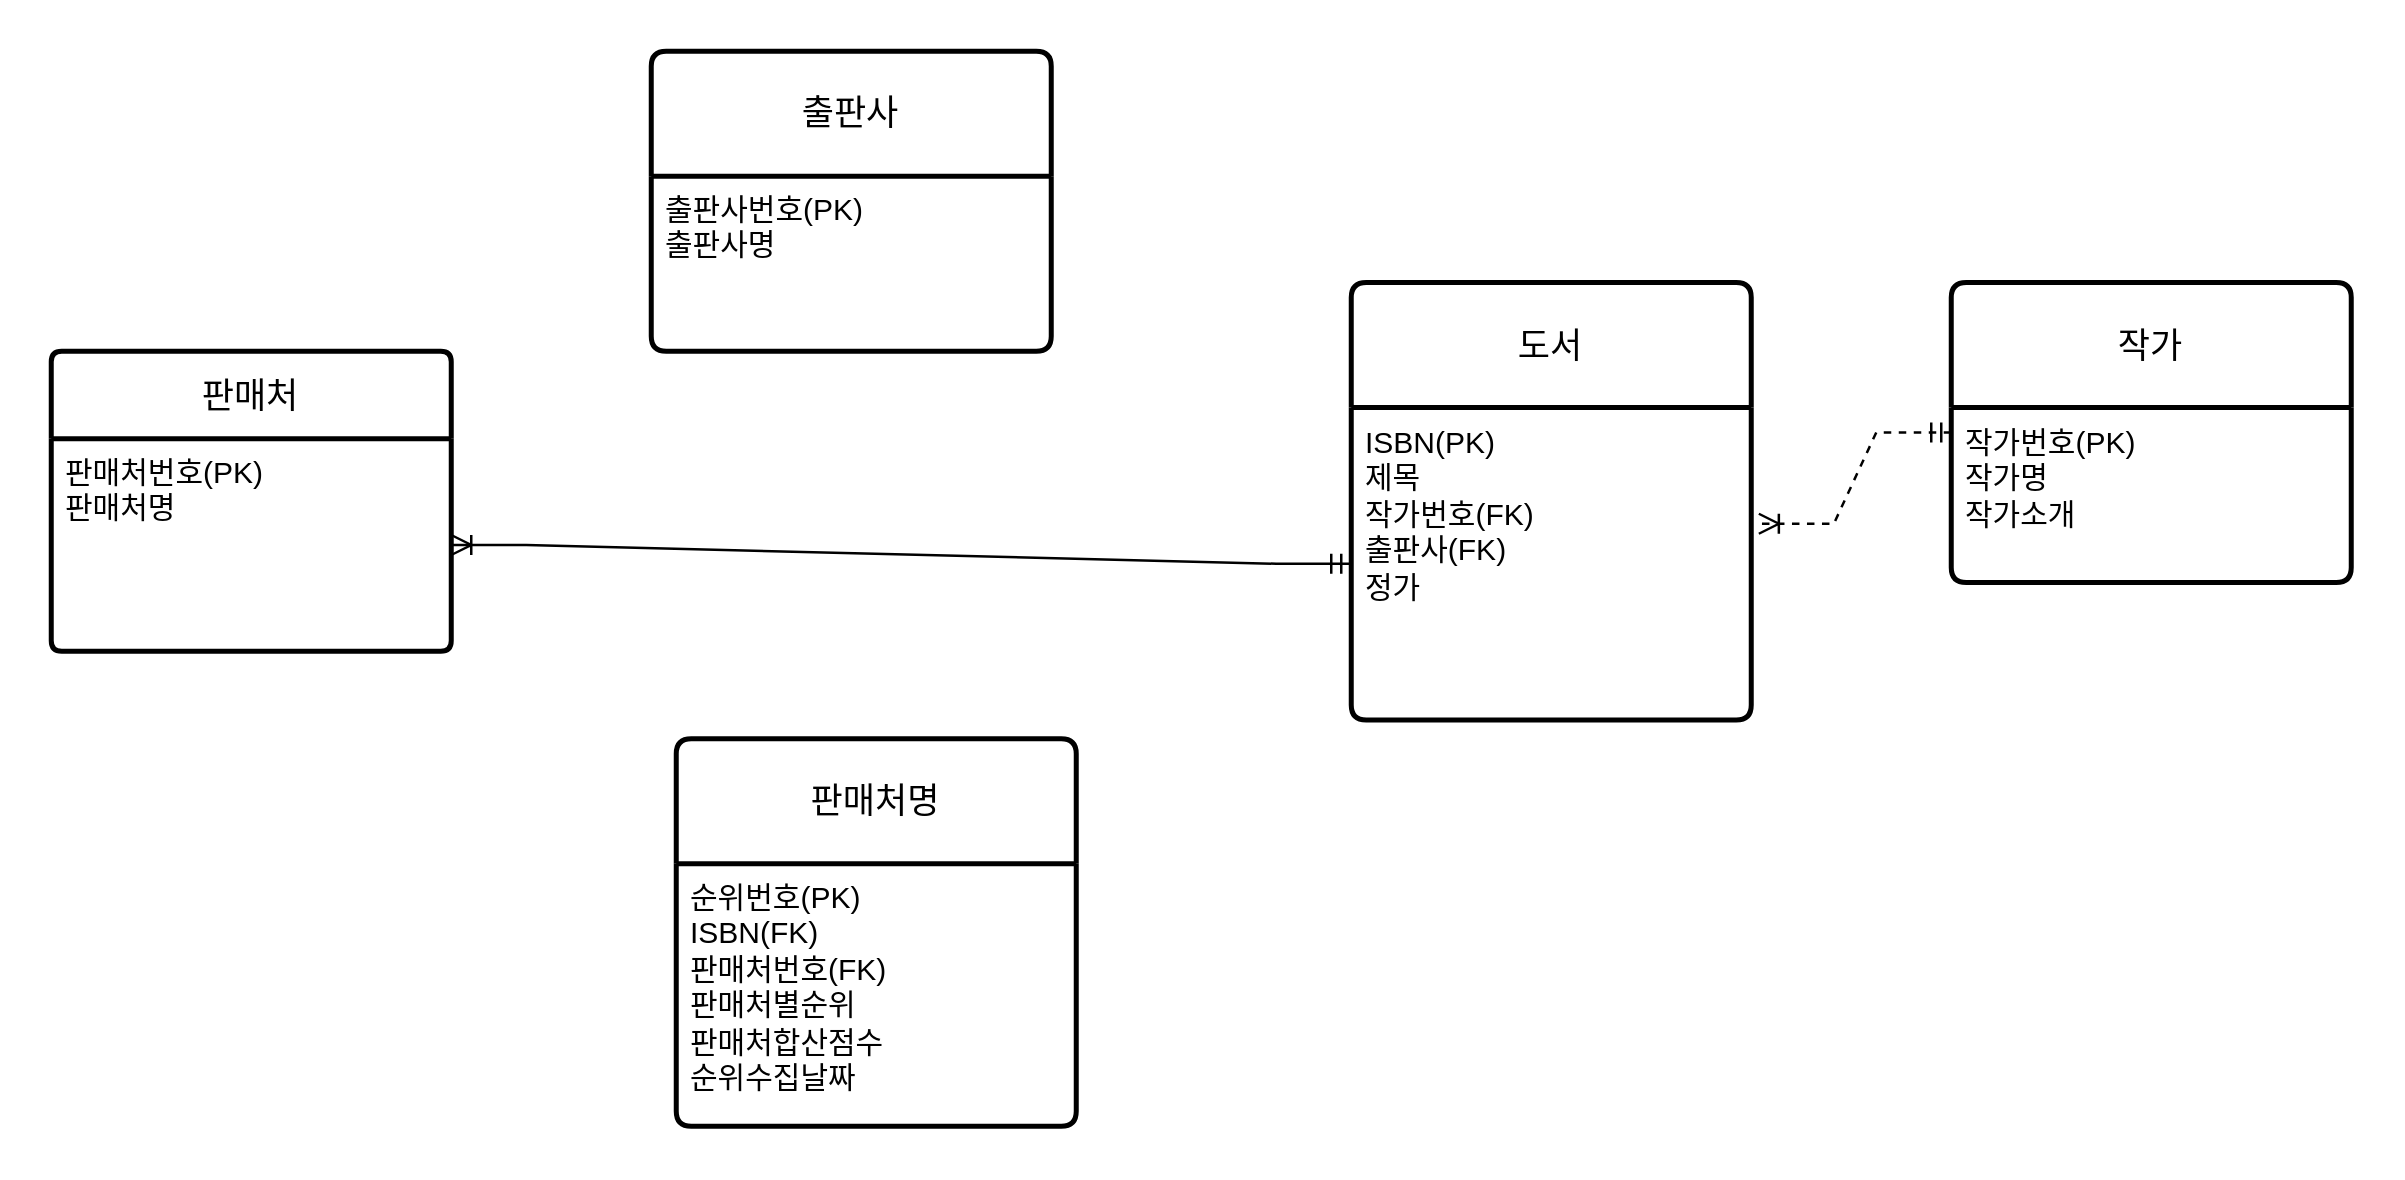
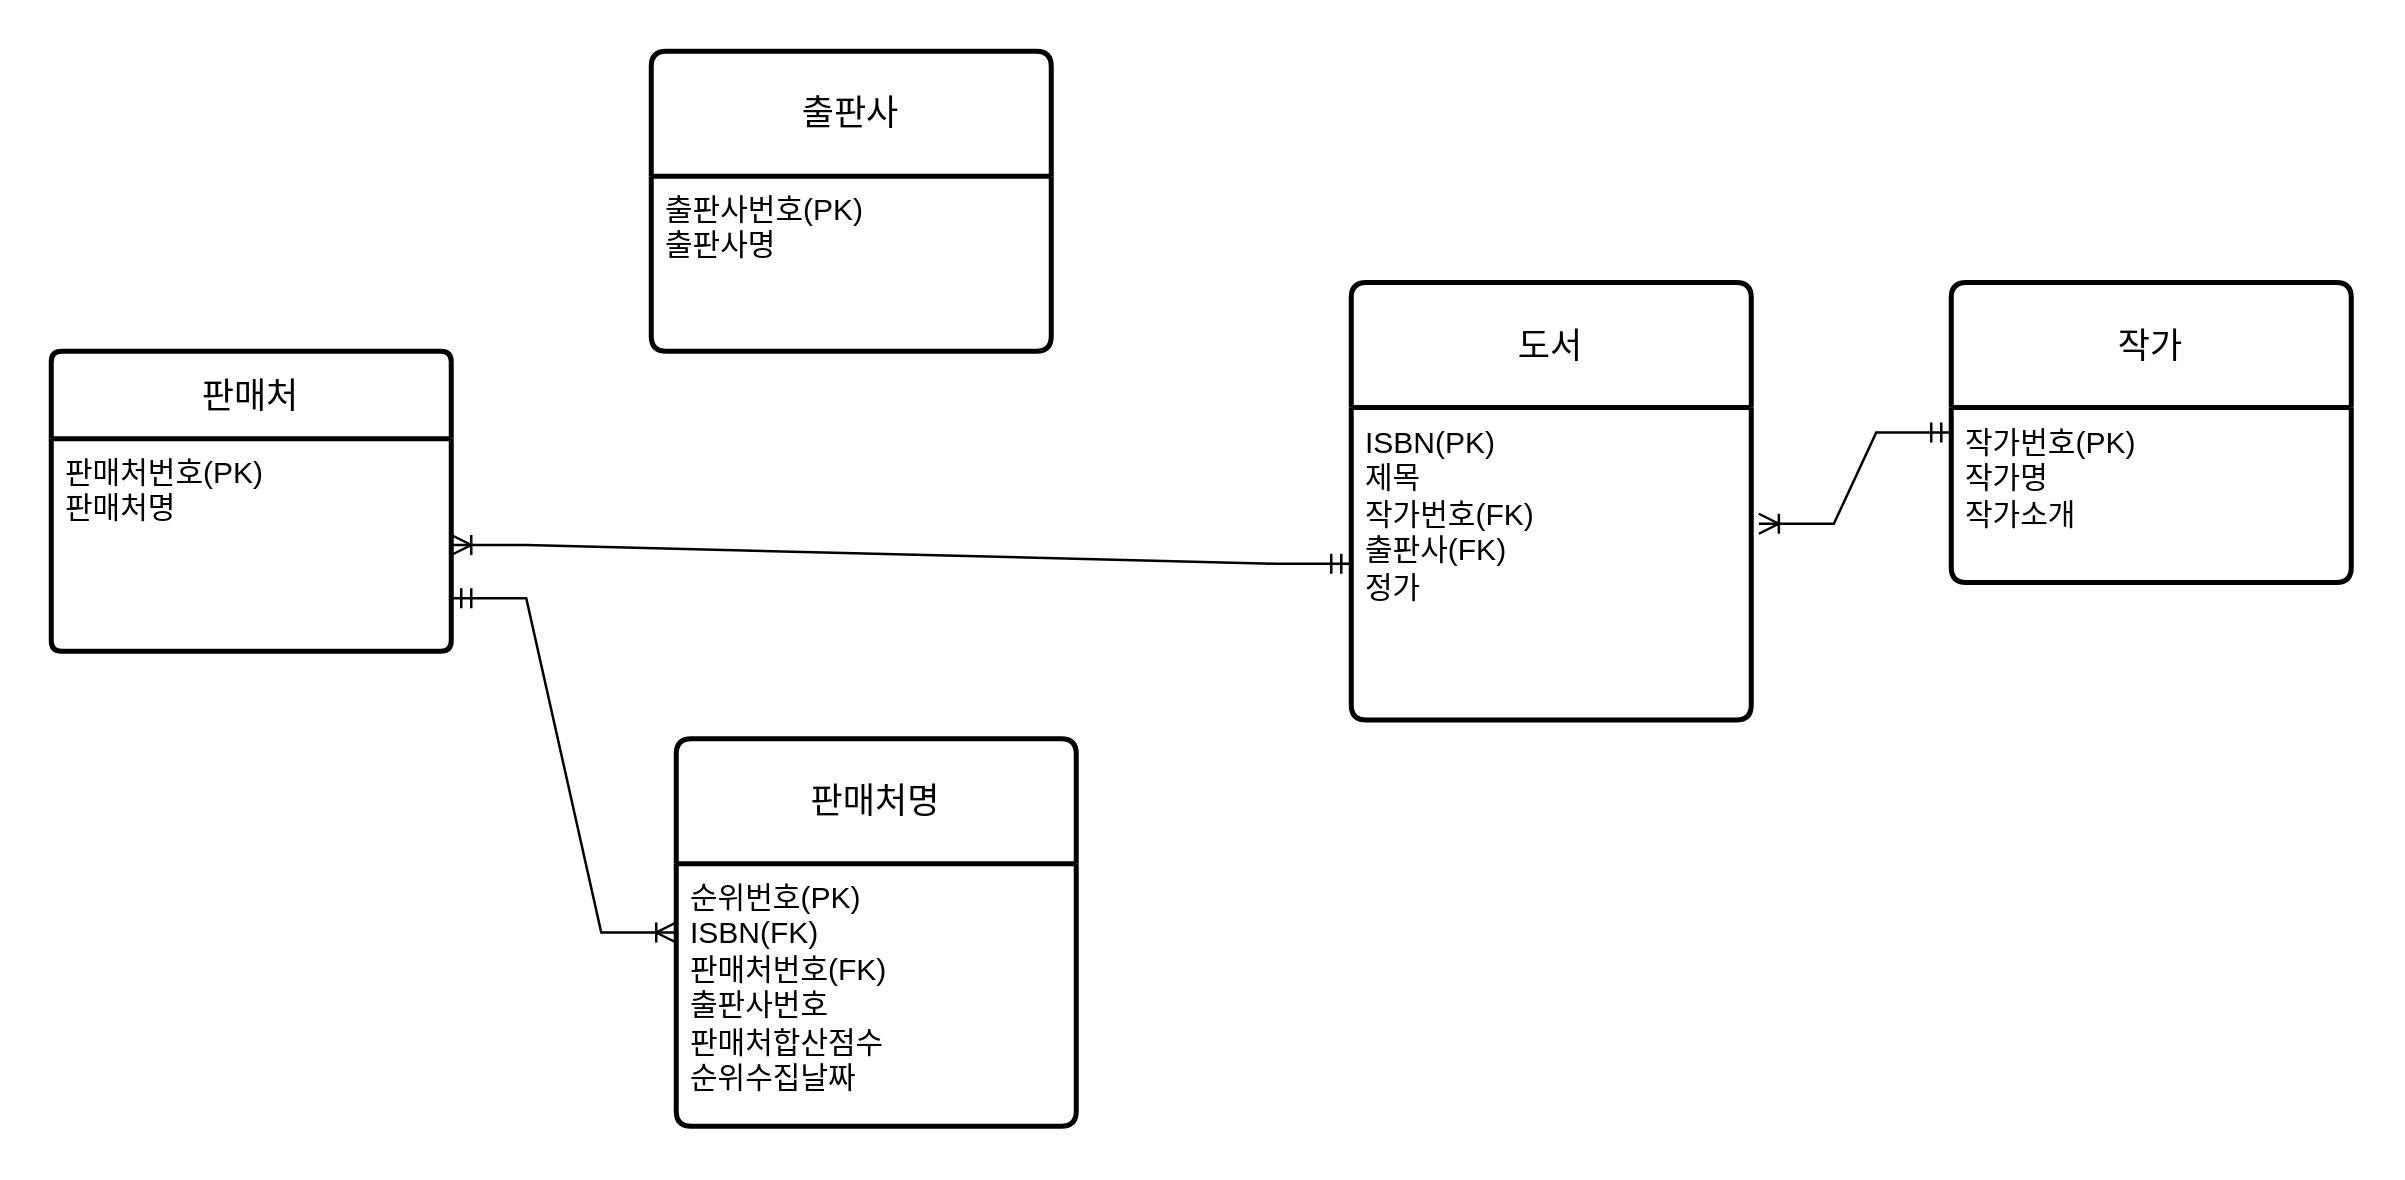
edge "작가" -- "ISBN(PK) 제목 작가번호(FK) 출판사(FK) 정가": style dashed -> solid
edge "판매처번호(PK) 판매처명" -- "판매처명": added
node "순위번호(PK) ISBN(FK) 판매처번호(FK) 판매처별순위 판매처합산점수 순위수집날짜": label "순위번호(PK) ISBN(FK) 판매처번호(FK) 판매처별순위 판매처합산점수 순위수집날짜" -> "순위번호(PK) ISBN(FK) 판매처번호(FK) 출판사번호 판매처합산점수 순위수집날짜"
